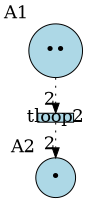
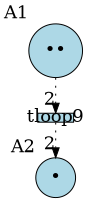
node "tloop2": label "tloop2" -> "tloop9"
